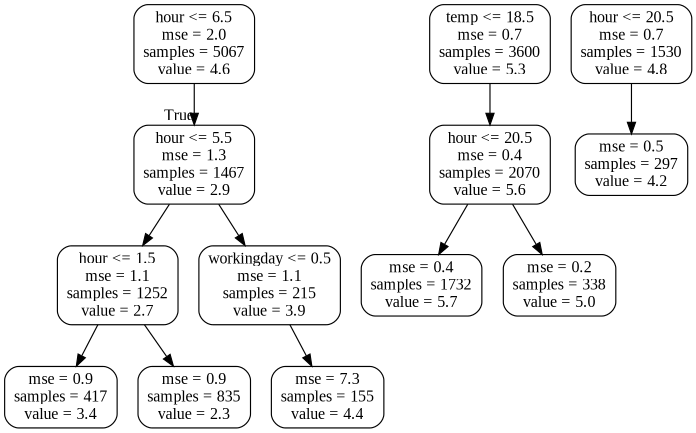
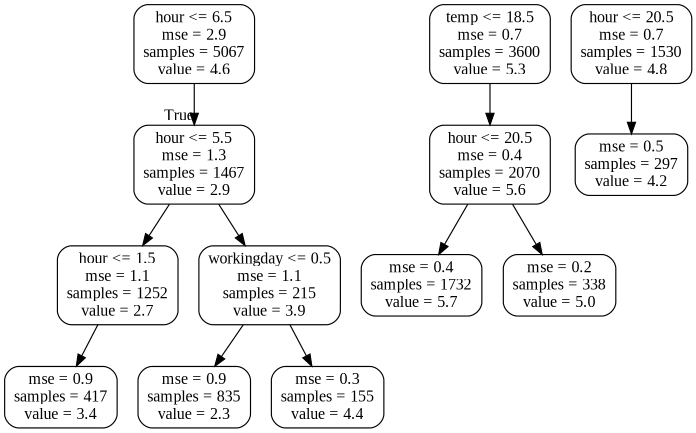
node "hour <= 6.5 mse = 2.0 samples = 5067 value = 4.6": label "hour <= 6.5 mse = 2.0 samples = 5067 value = 4.6" -> "hour <= 6.5 mse = 2.9 samples = 5067 value = 4.6"
edge "hour <= 1.5 mse = 1.1 samples = 1252 value = 2.7" -> "mse = 0.9 samples = 835 value = 2.3": now "workingday <= 0.5 mse = 1.1 samples = 215 value = 3.9" -> "mse = 0.9 samples = 835 value = 2.3"
node "mse = 7.3 samples = 155 value = 4.4": label "mse = 7.3 samples = 155 value = 4.4" -> "mse = 0.3 samples = 155 value = 4.4"
